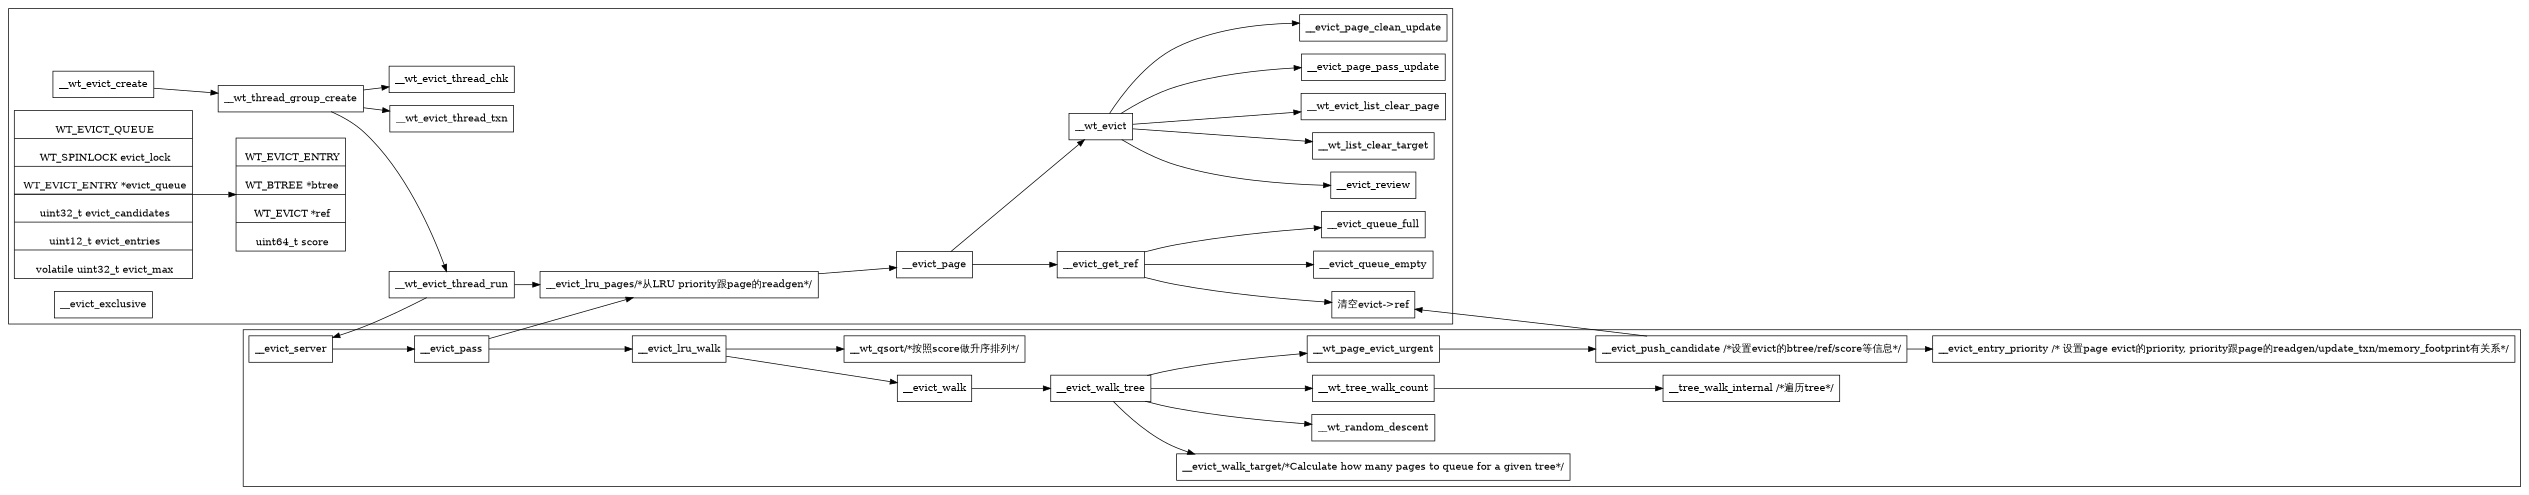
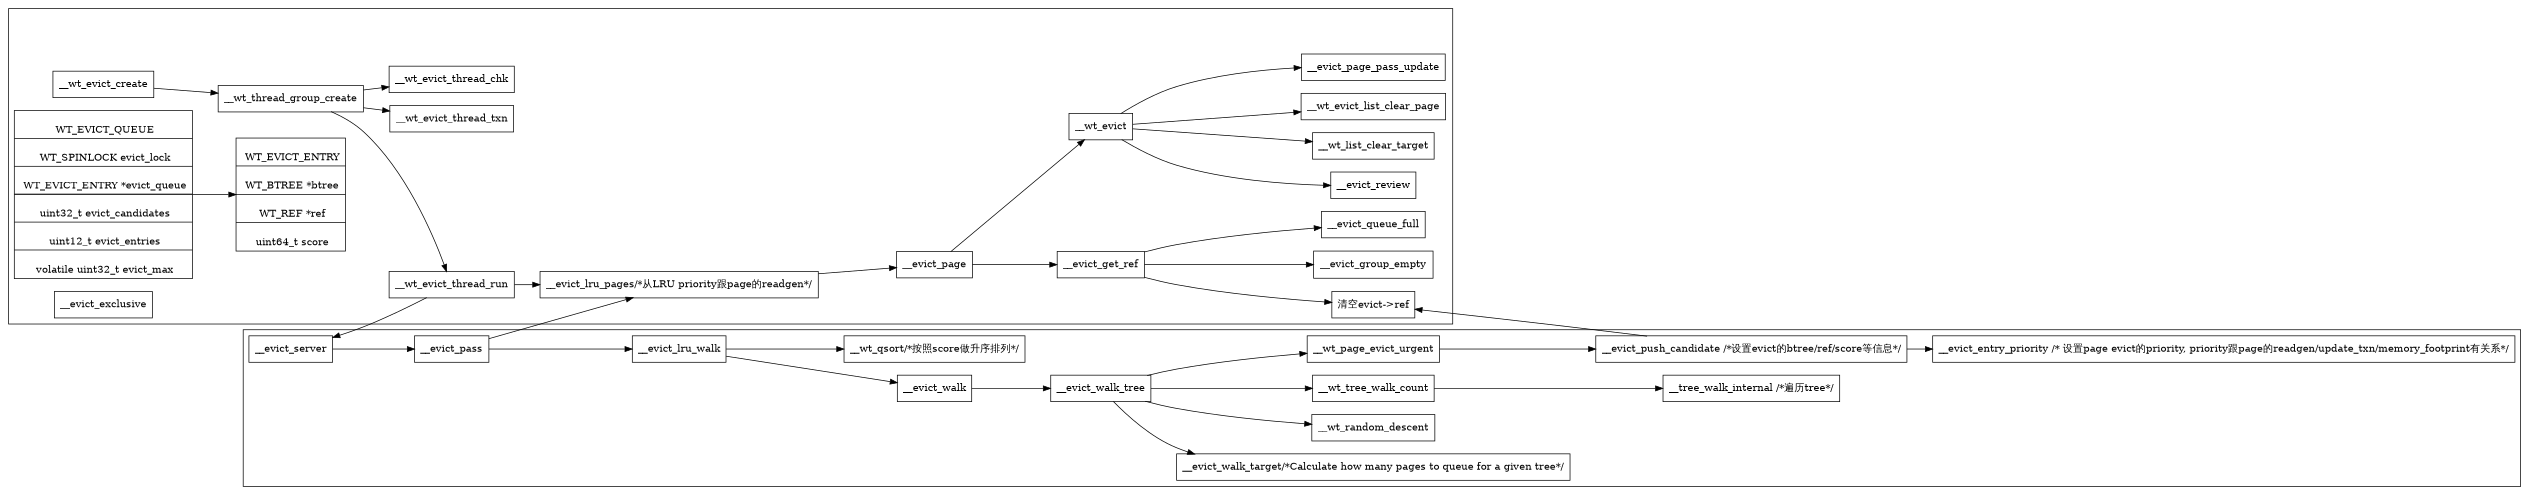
node "__evict_page_clean_update": removed
node "WT_EVICT_ENTRY": text "WT_EVICT *ref" -> "WT_REF *ref"
node "__evict_queue_empty": label "__evict_queue_empty" -> "__evict_group_empty"
